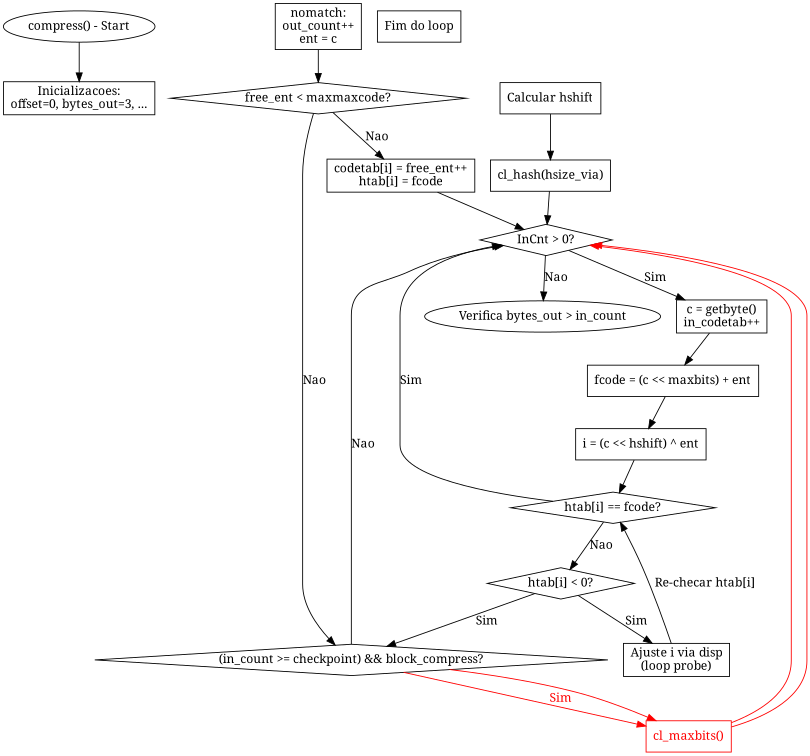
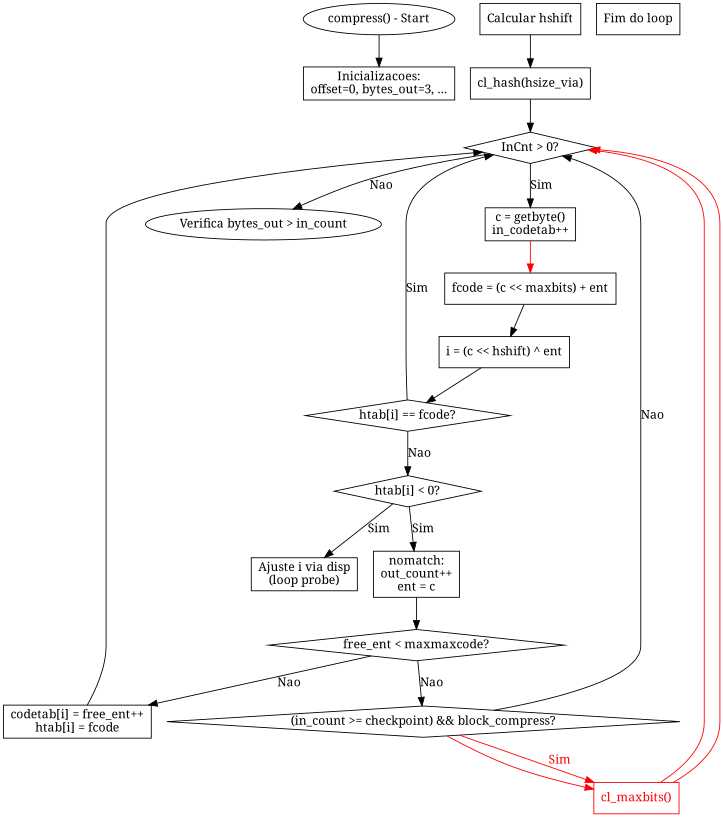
edge "c = getbyte() in_codetab++" -> "fcode = (c << maxbits) + ent": color black -> red
edge "Ajuste i via disp (loop probe)" -> "htab[i] == fcode?": removed, label "Re-checar htab[i]"
edge "htab[i] < 0?" -> "(in_count >= checkpoint) && block_compress?": now "htab[i] < 0?" -> "nomatch: out_count++ ent = c"
